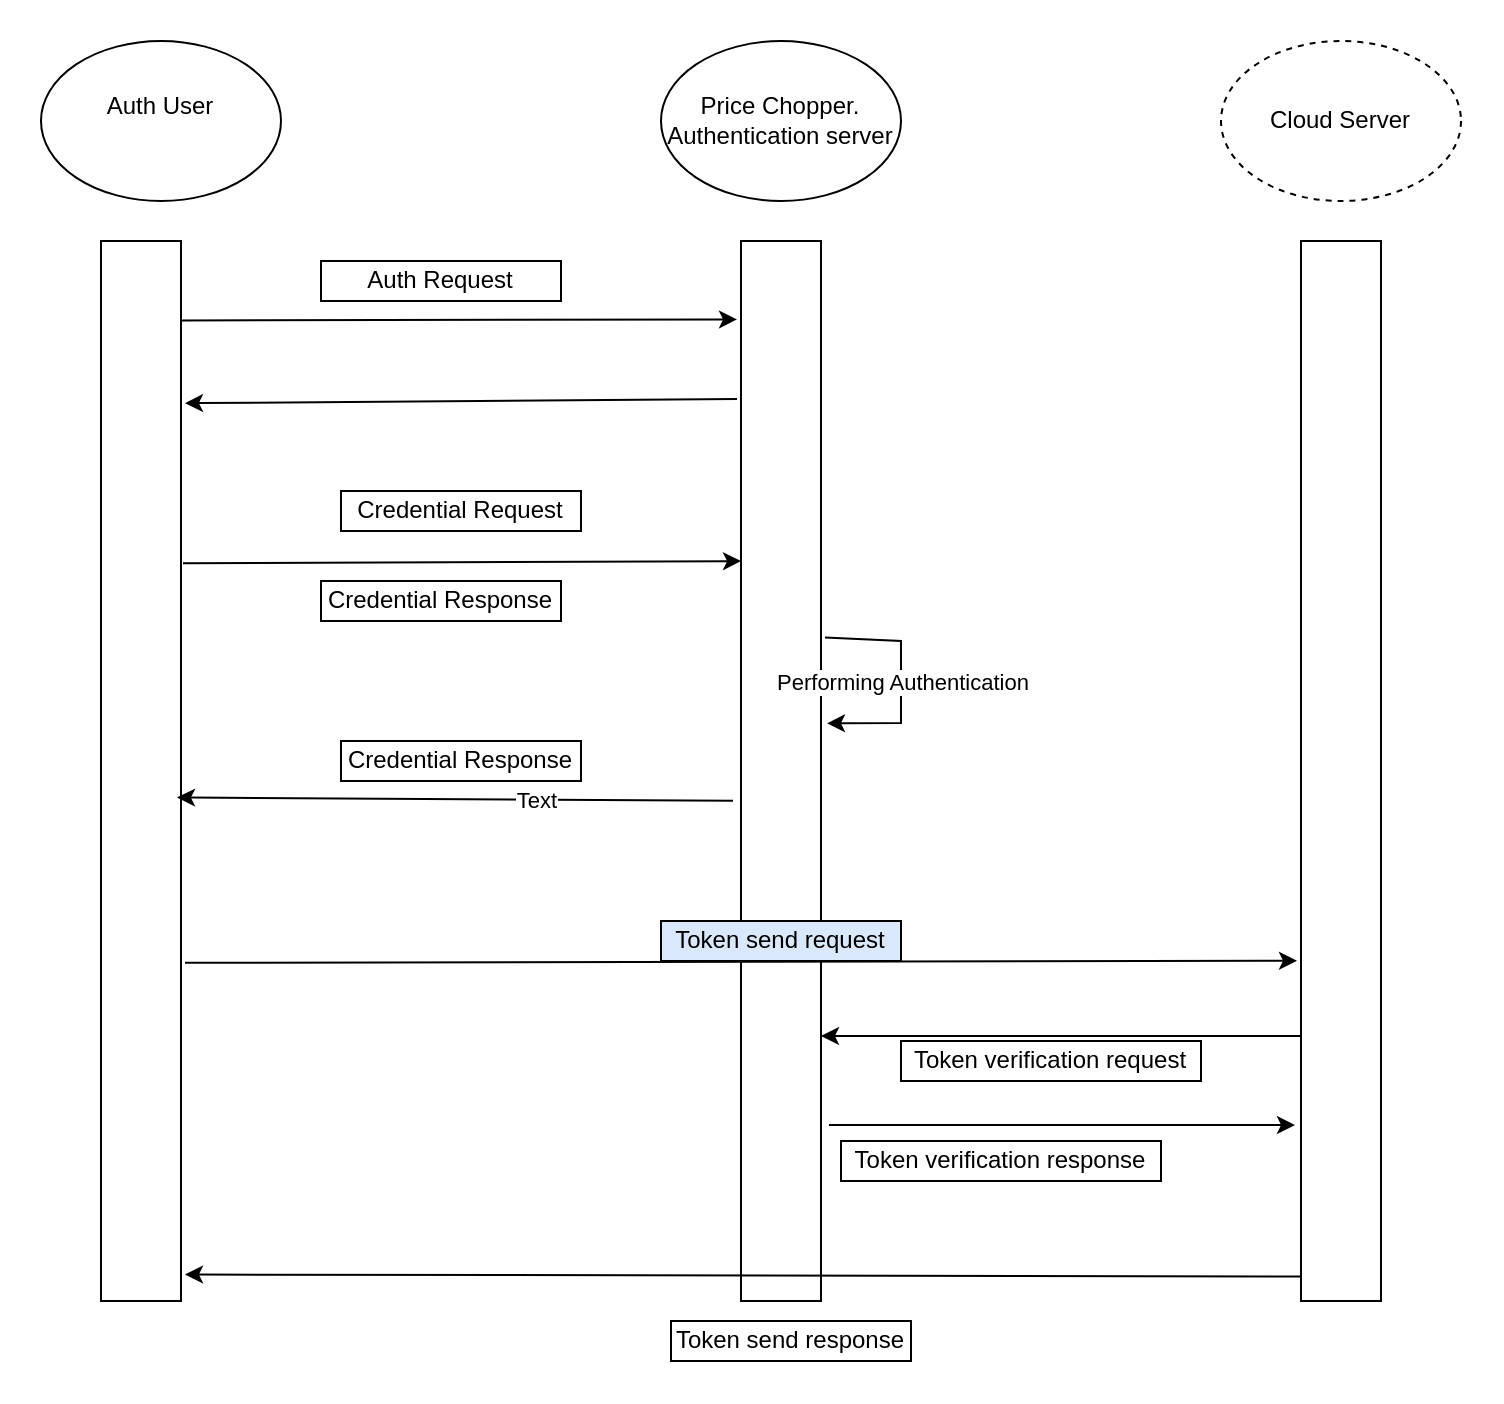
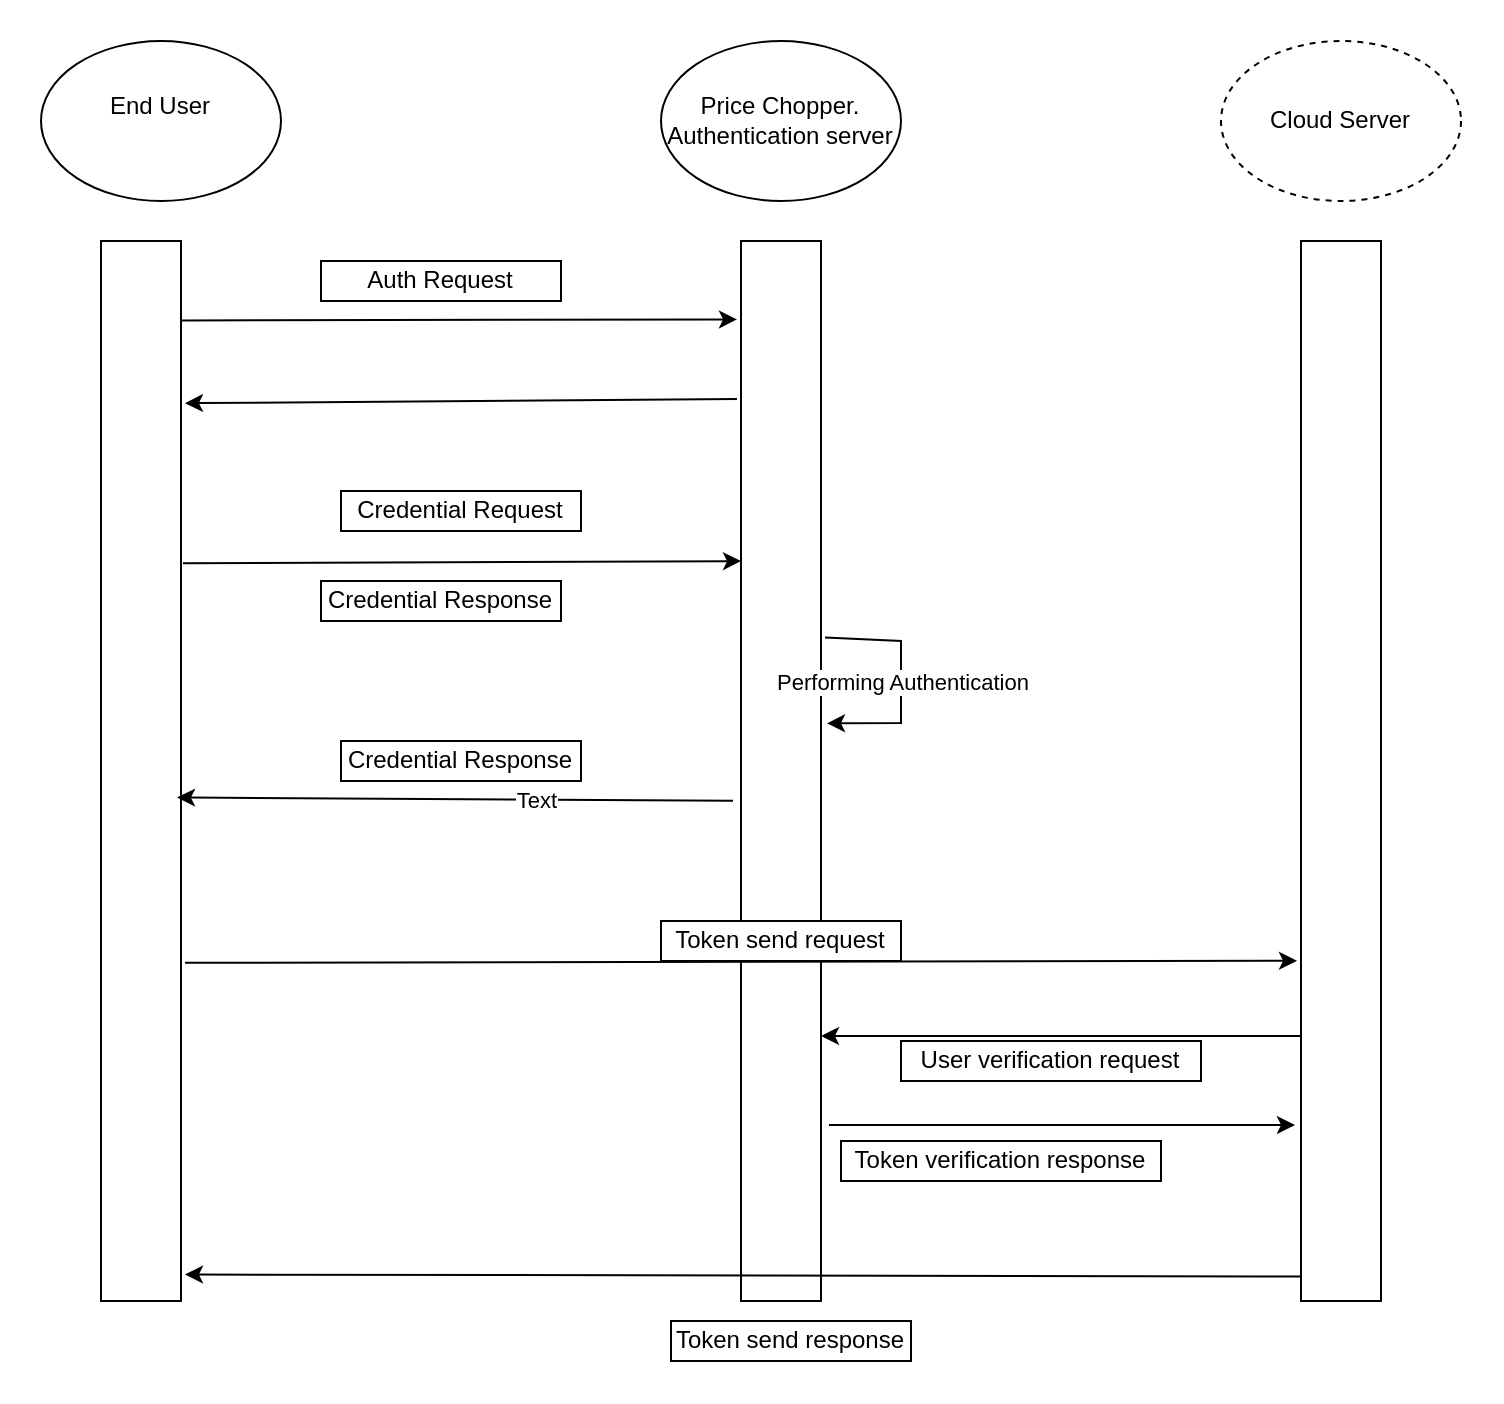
node "Auth User": label "Auth User" -> "End User"
node "Token send request": fillcolor #dae8fc -> #ffffff
node "Token verification request": label "Token verification request" -> "User verification request"
